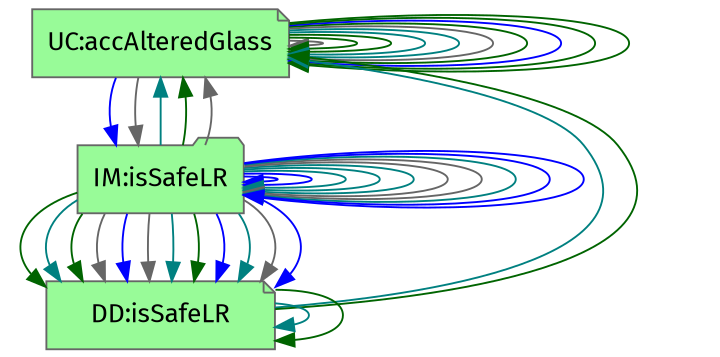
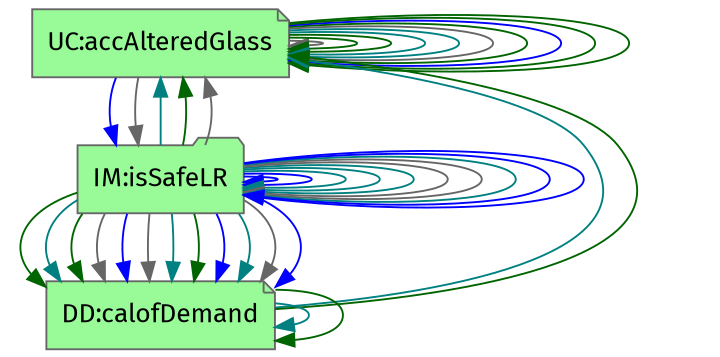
node "DD:isSafeLR": label "DD:isSafeLR" -> "DD:calofDemand"
